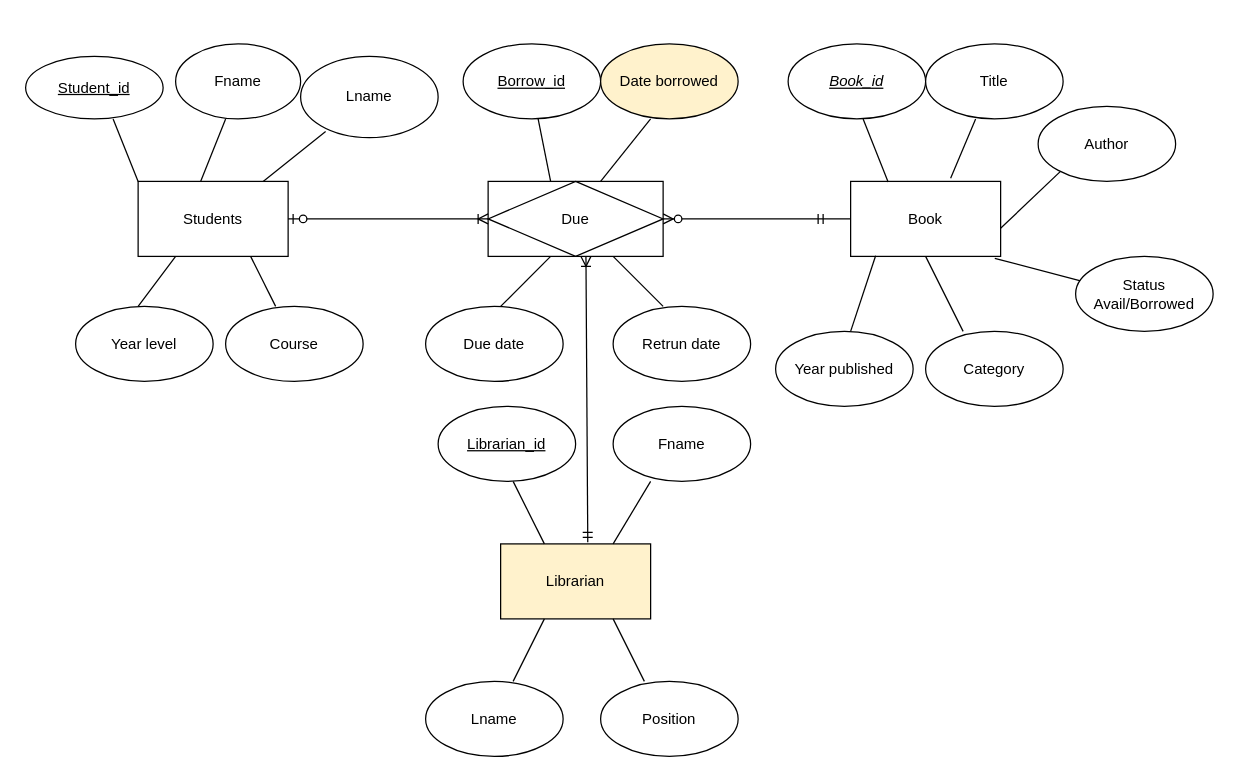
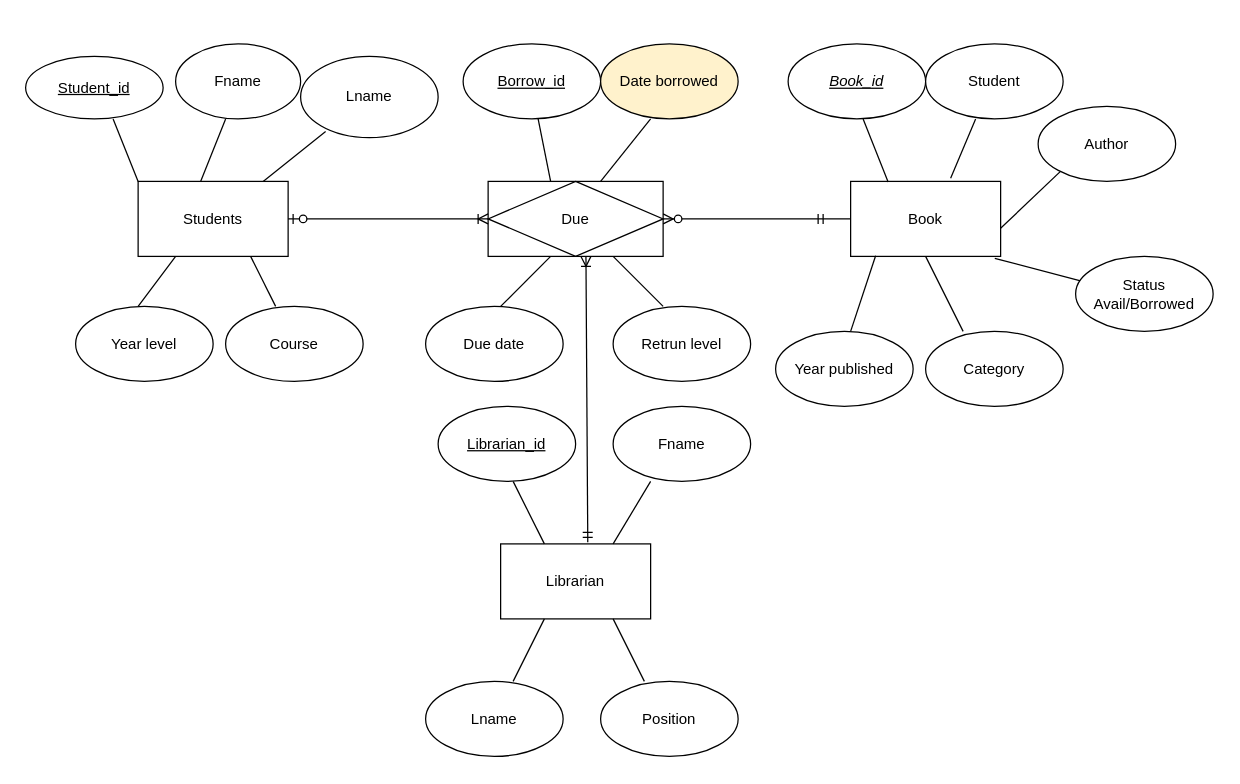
node "Title": label "Title" -> "Student"
node "Retrun date": label "Retrun date" -> "Retrun level"
node "Librarian": fillcolor #fff2cc -> #ffffff
